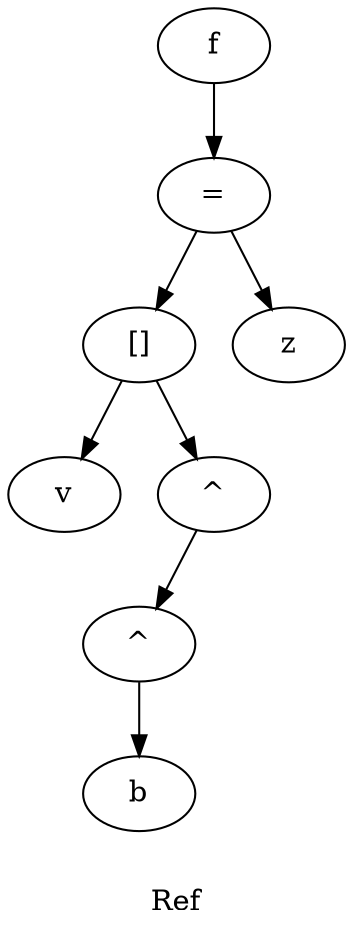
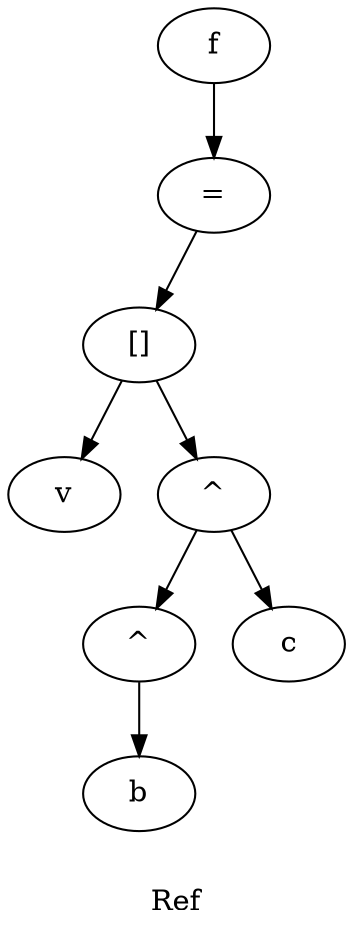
node "z": removed
node "c": added
